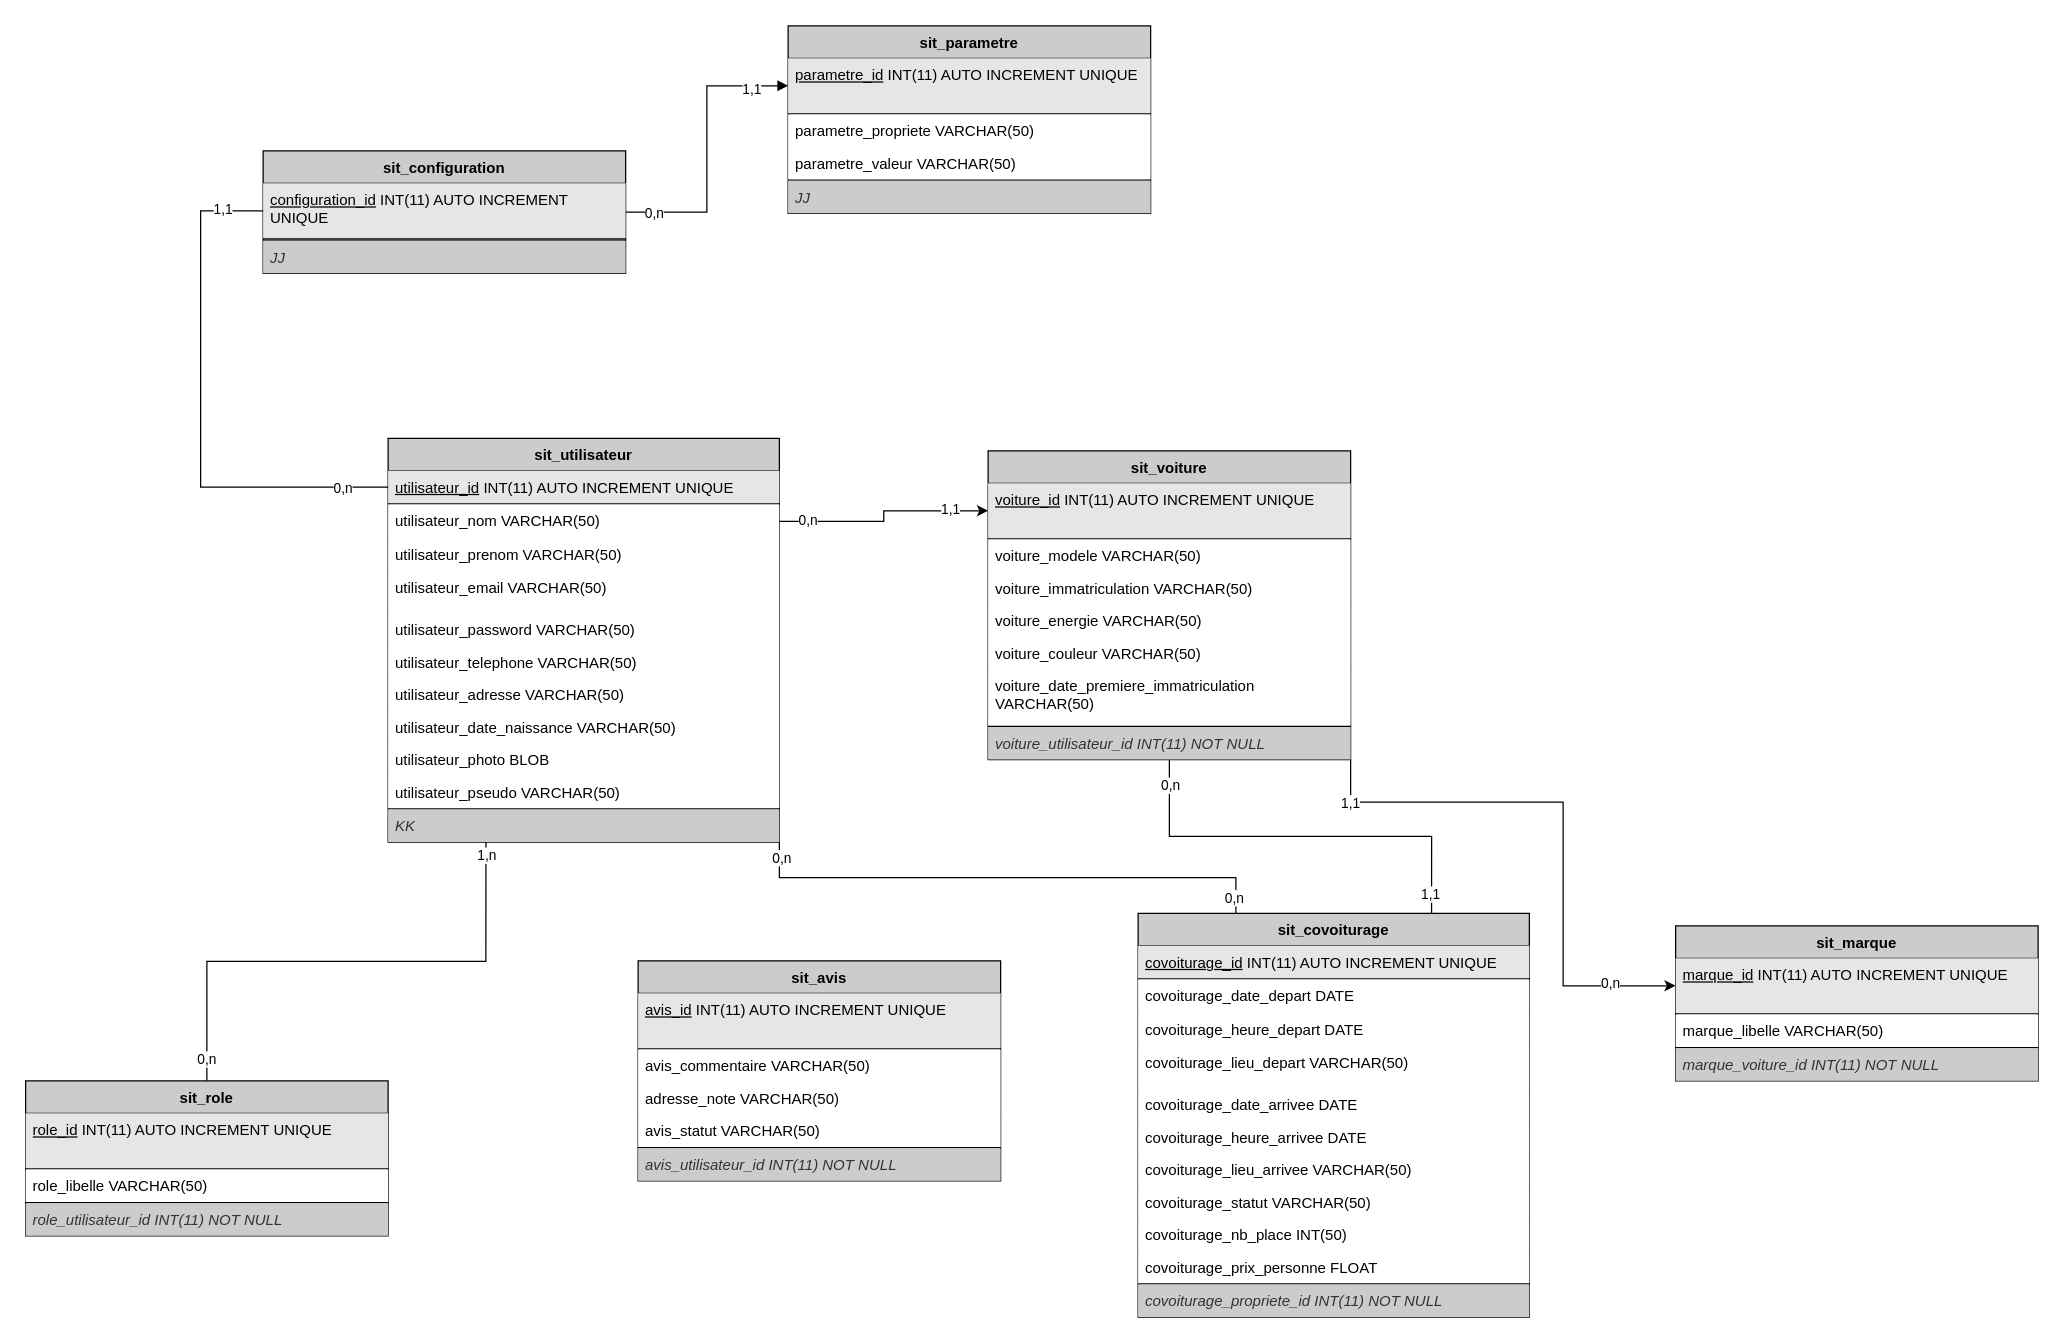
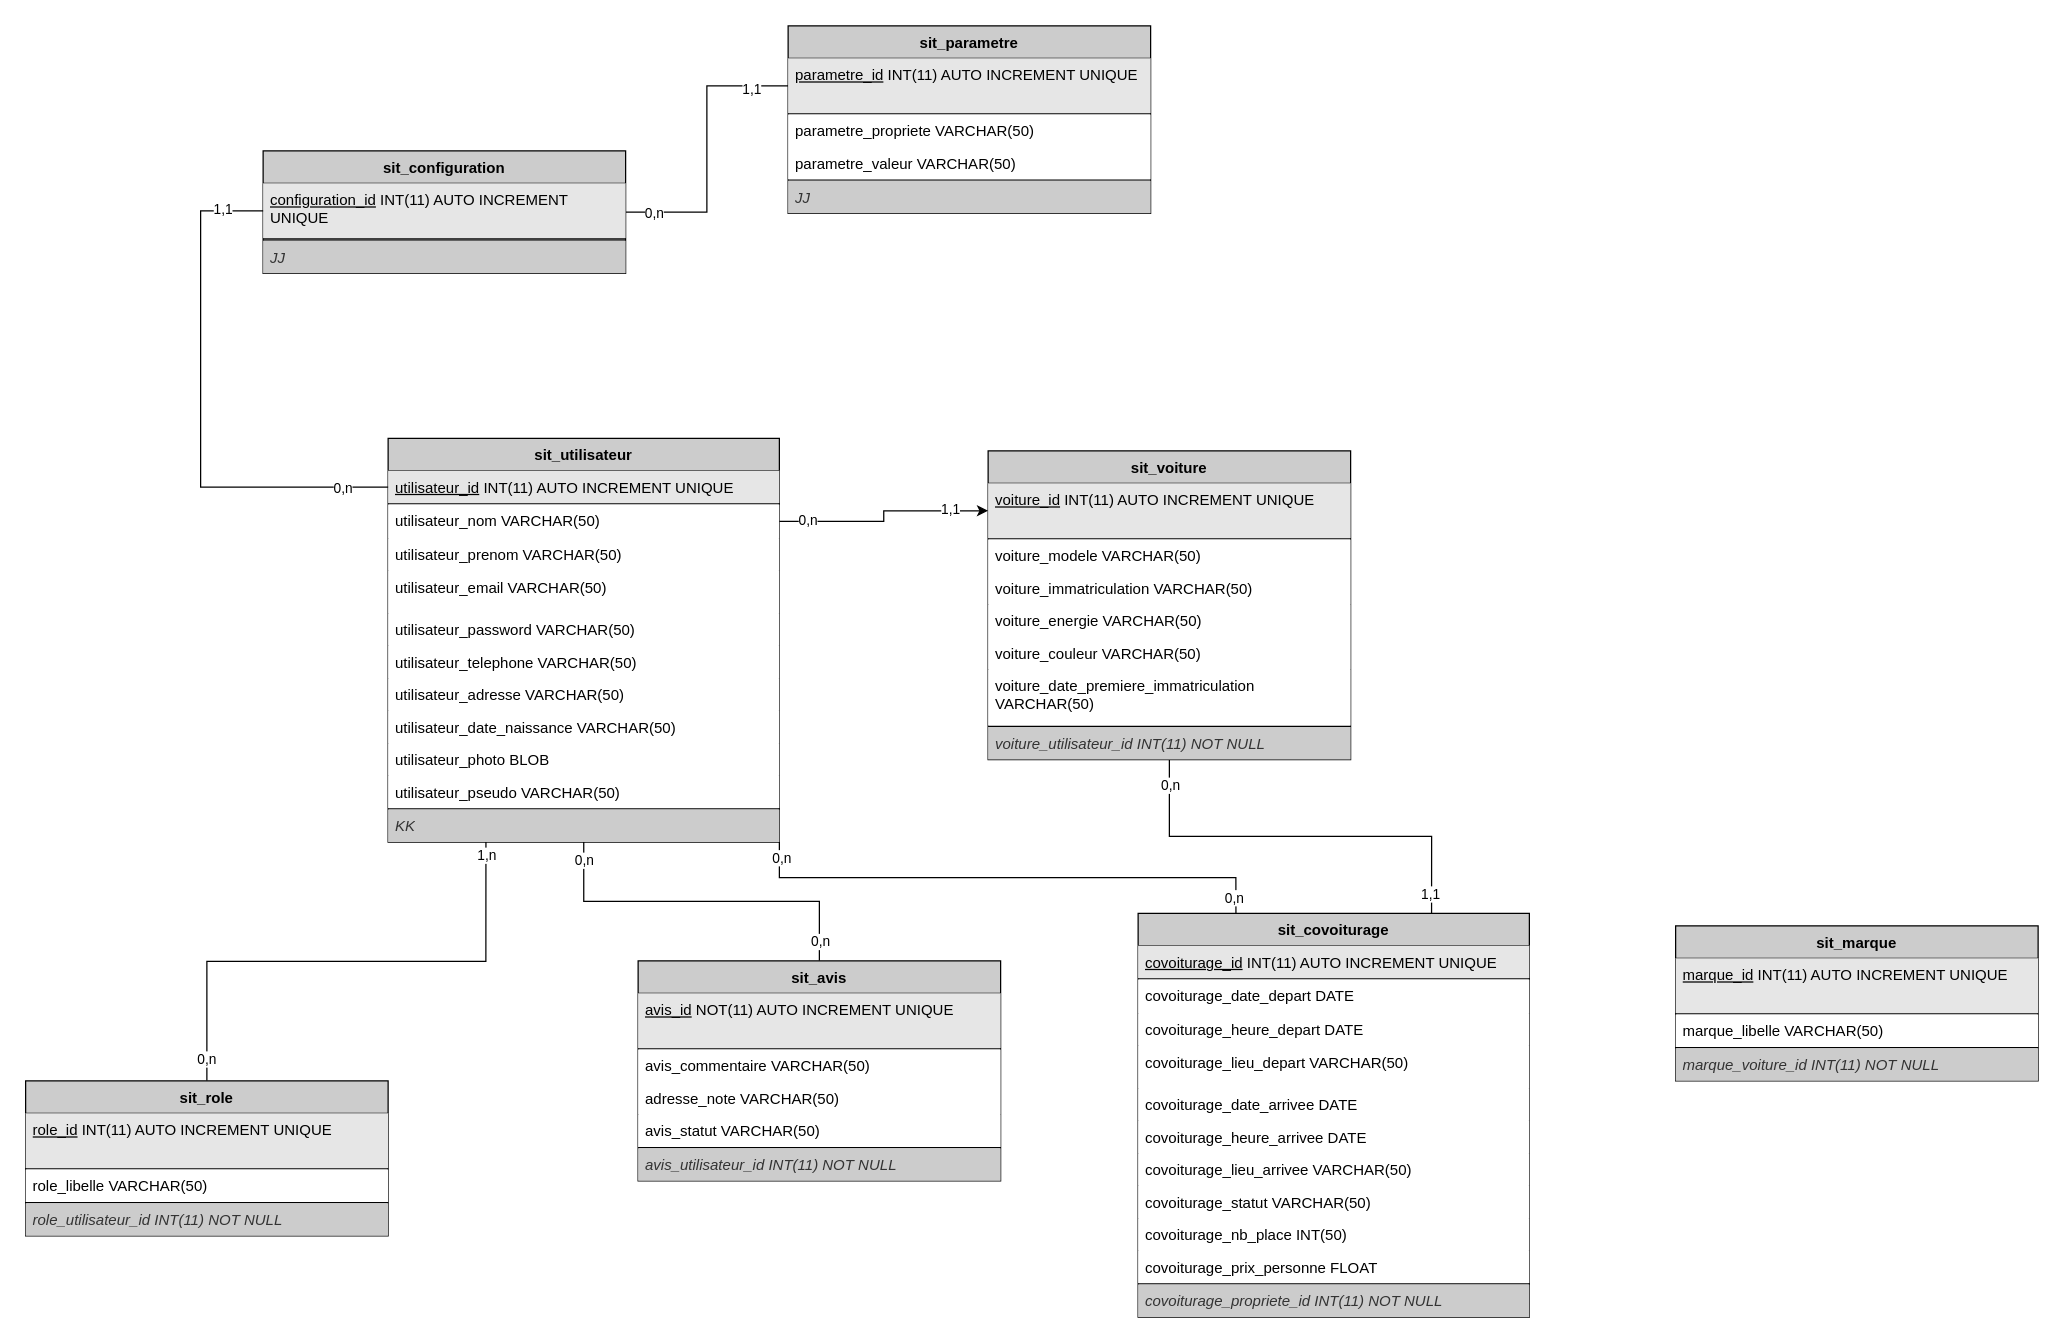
edge "sit_configuration" -> "parametre_id INT(11) AUTO INCREMENT UNIQUE": arrowhead block -> none
edge "sit_voiture" -> "marque_id INT(11) AUTO INCREMENT UNIQUE": removed, labels "1,1", "0,n"
edge "sit_utilisateur" -- "sit_avis": added, labels "0,n", "0,n"
node "avis_id INT(11) AUTO INCREMENT UNIQUE": label "avis_id INT(11) AUTO INCREMENT UNIQUE" -> "avis_id NOT(11) AUTO INCREMENT UNIQUE"
